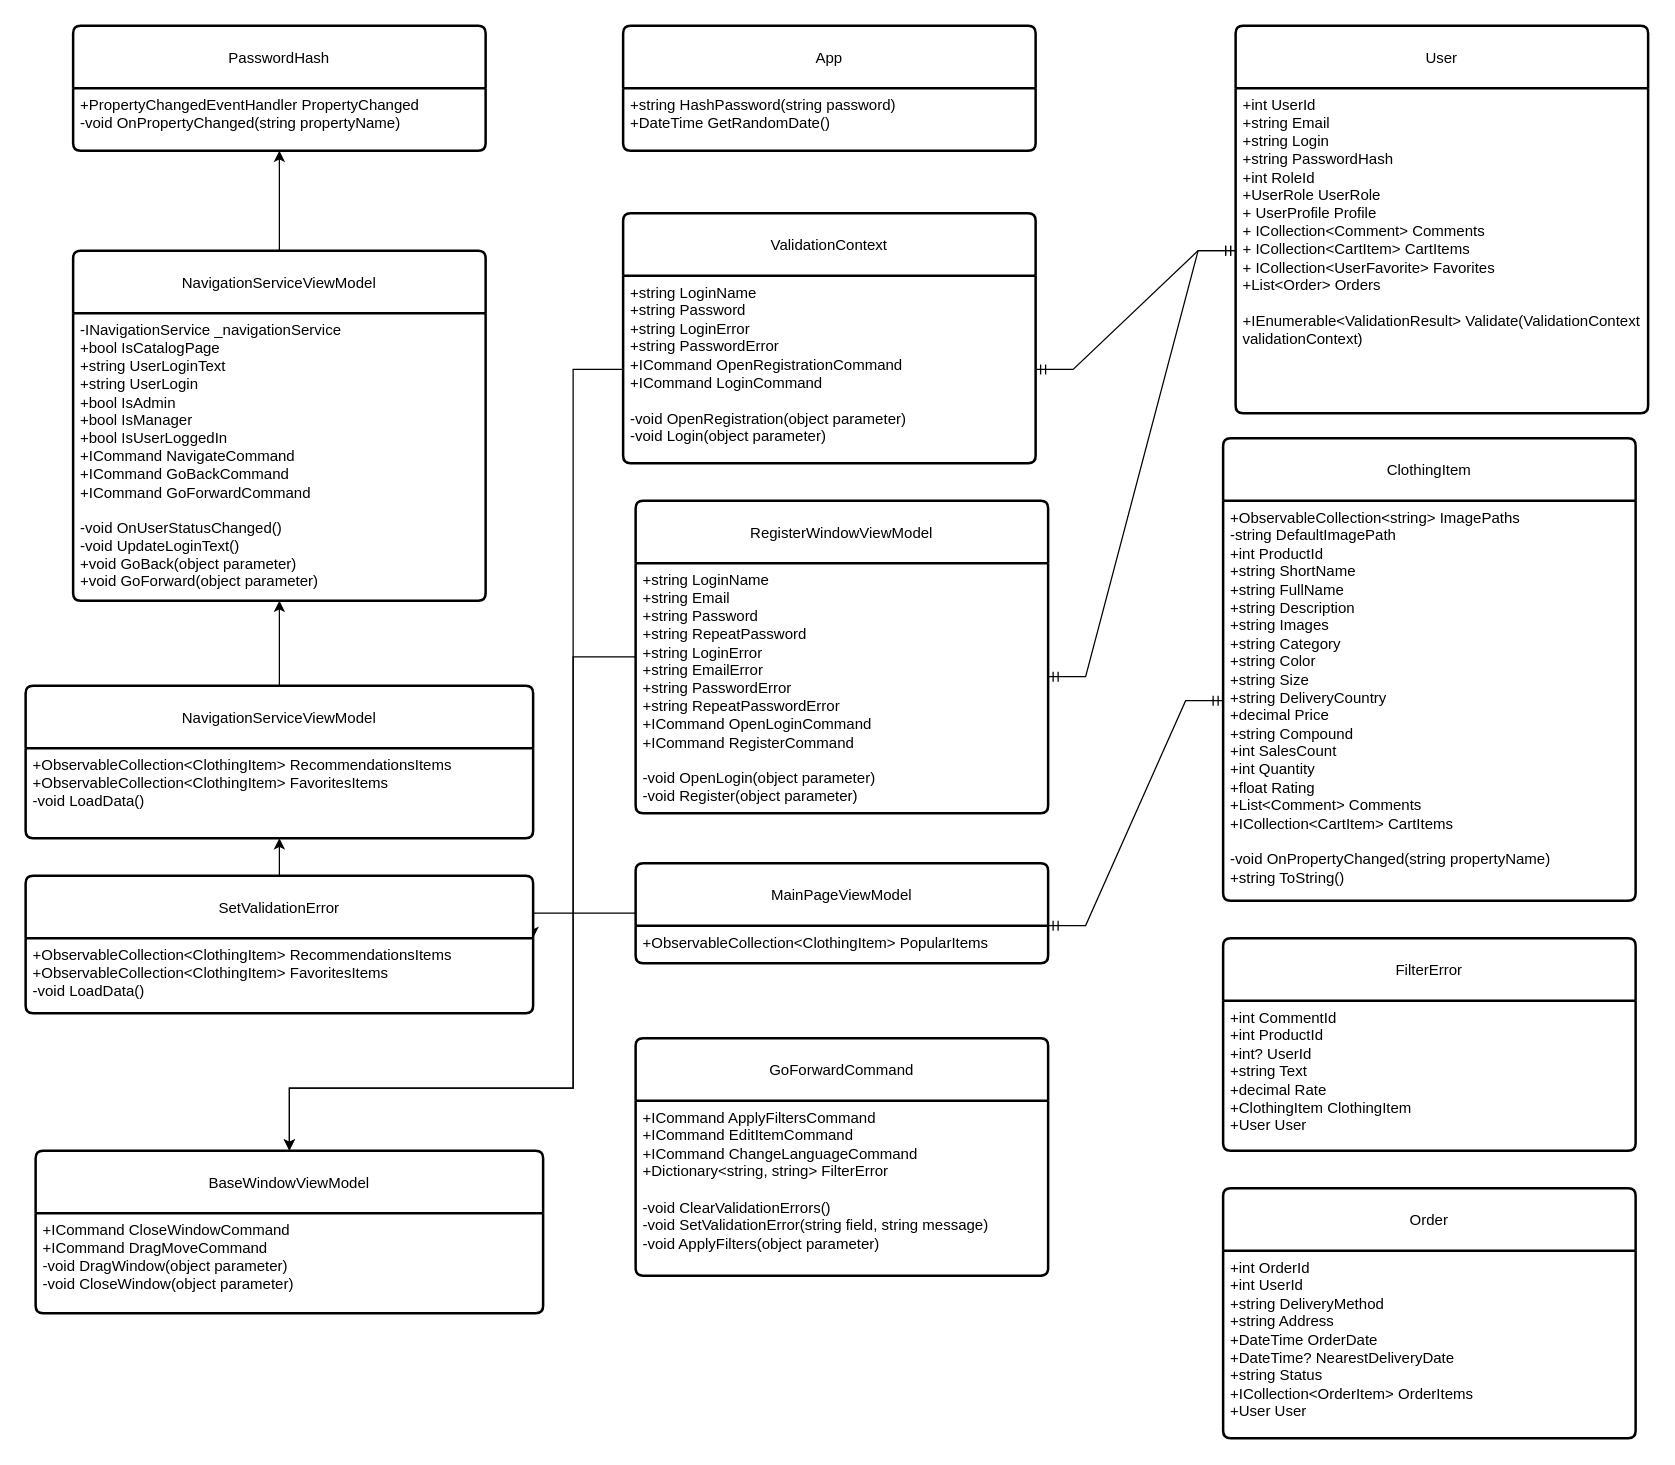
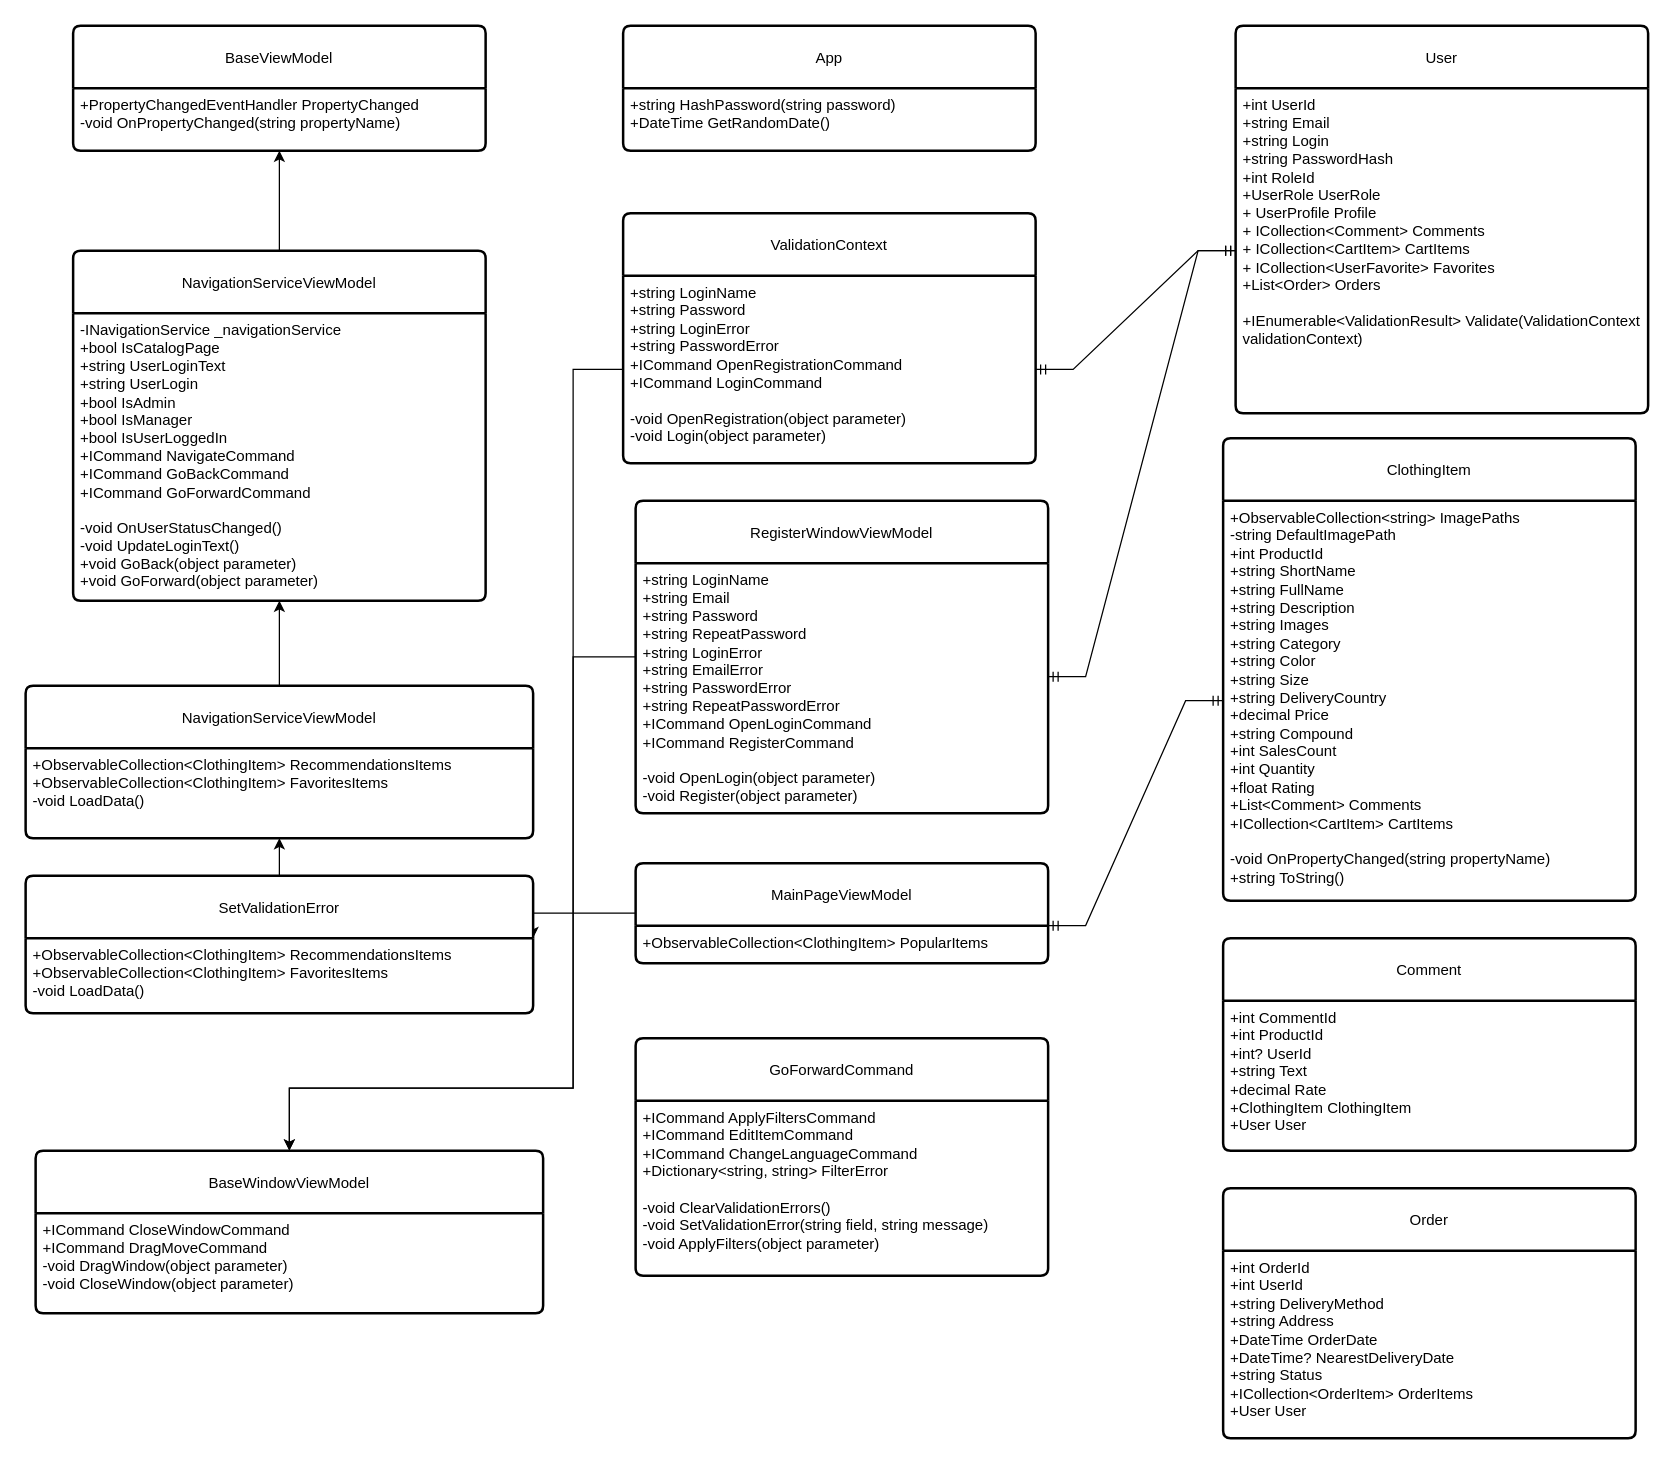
node "PasswordHash": label "PasswordHash" -> "BaseViewModel"
node "FilterError": label "FilterError" -> "Comment"
